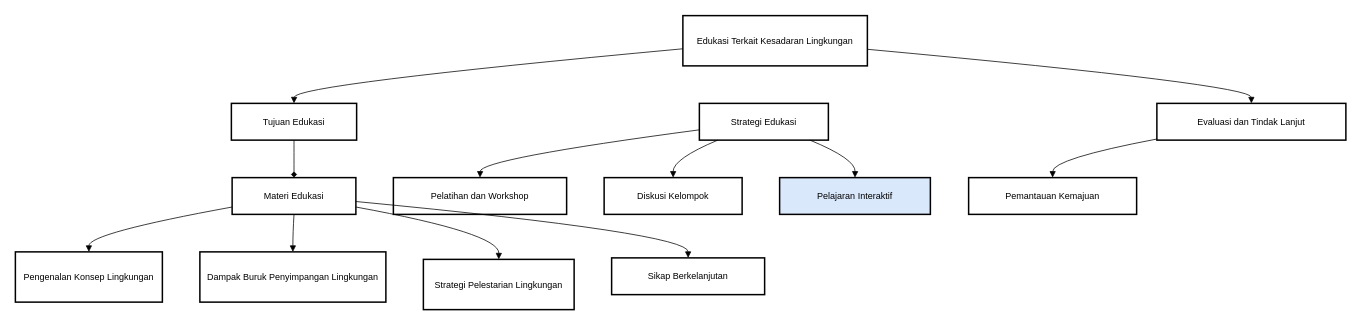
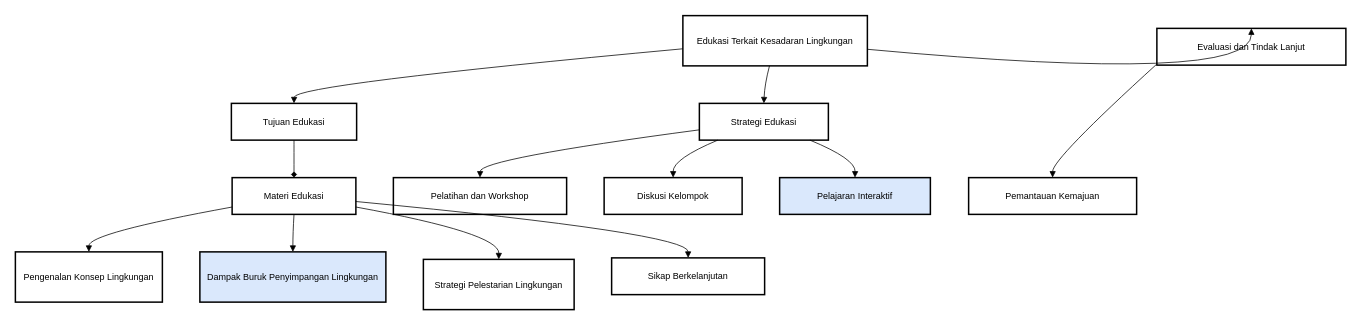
edge "Edukasi Terkait Kesadaran Lingkungan" -> "Strategi Edukasi": added
node "Evaluasi dan Tindak Lanjut": moved (1251, 122) -> (1251, 47)
node "Dampak Buruk Penyimpangan Lingkungan": fillcolor #ffffff -> #dae8fc
